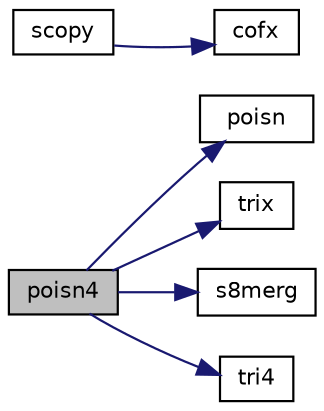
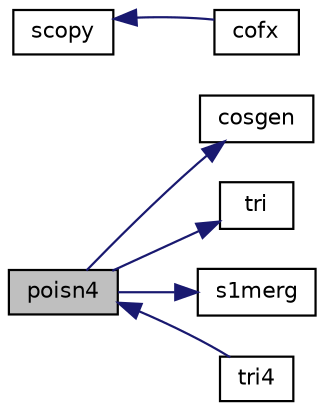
edge "scopy" -> "cofx": reversed
node "poisn": label "poisn" -> "cosgen"
node "trix": label "trix" -> "tri"
node "s8merg": label "s8merg" -> "s1merg"
edge "poisn4" -> "tri4": reversed
